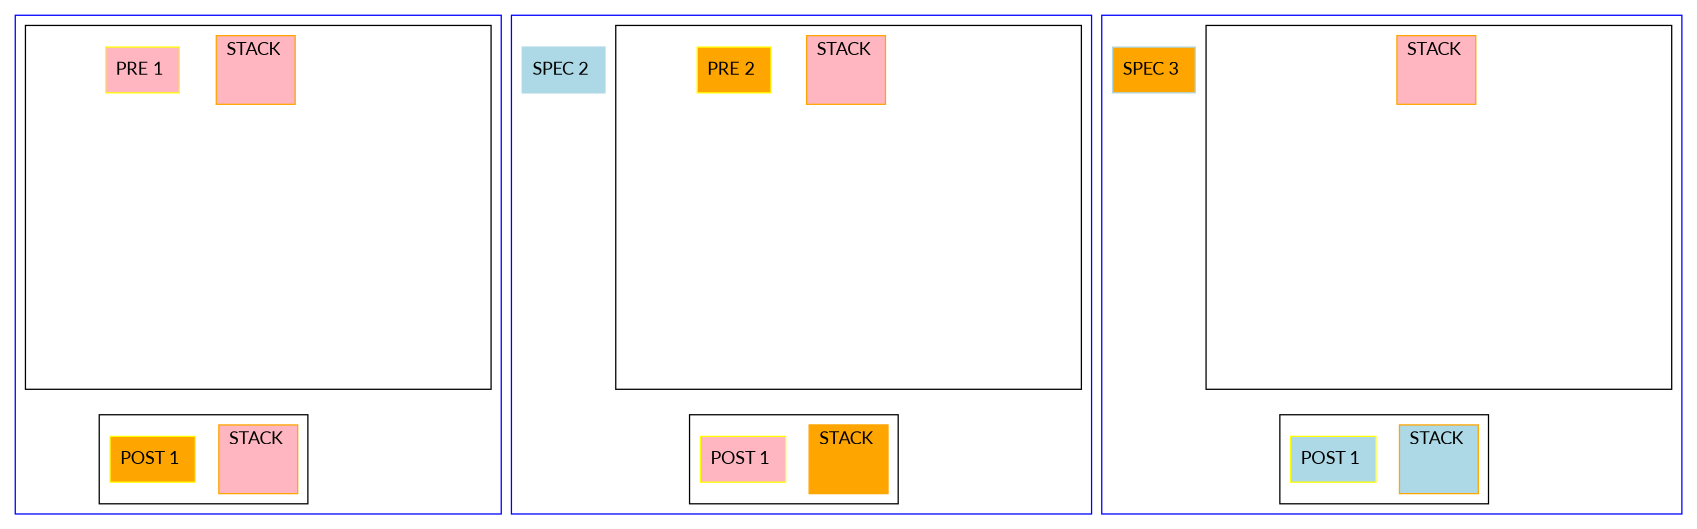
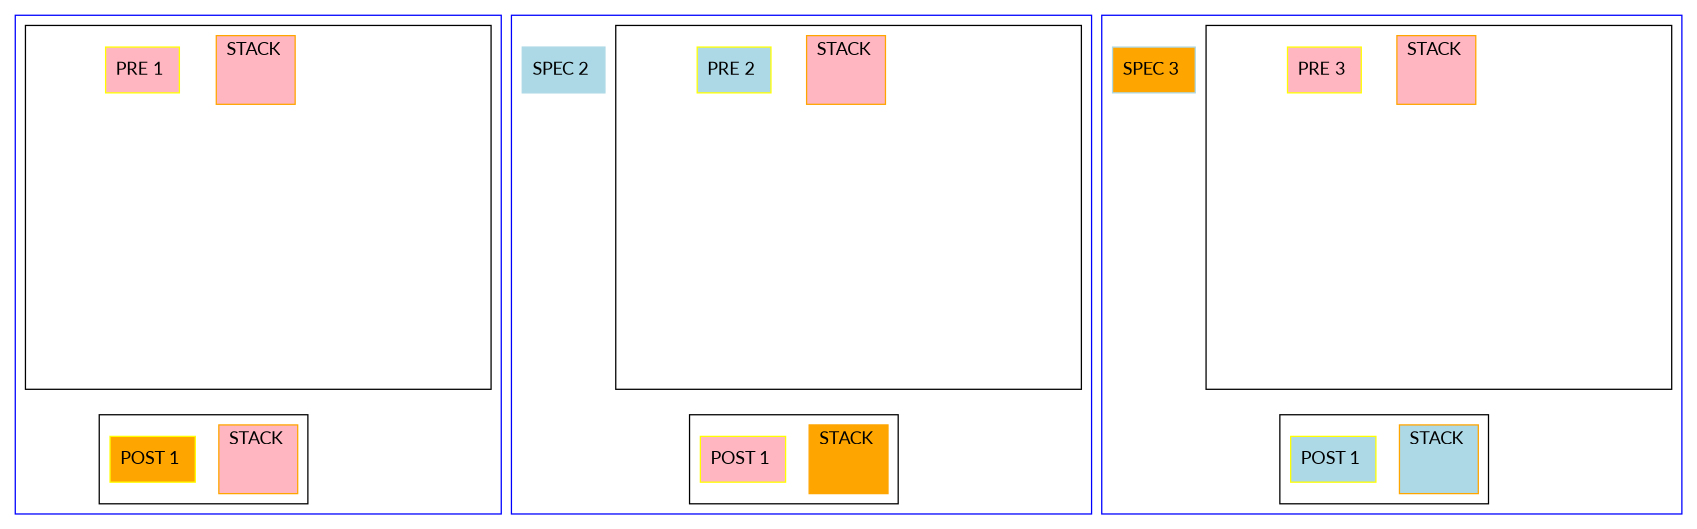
node "PRE 2": fillcolor orange -> lightblue
node "PRE 3": added
